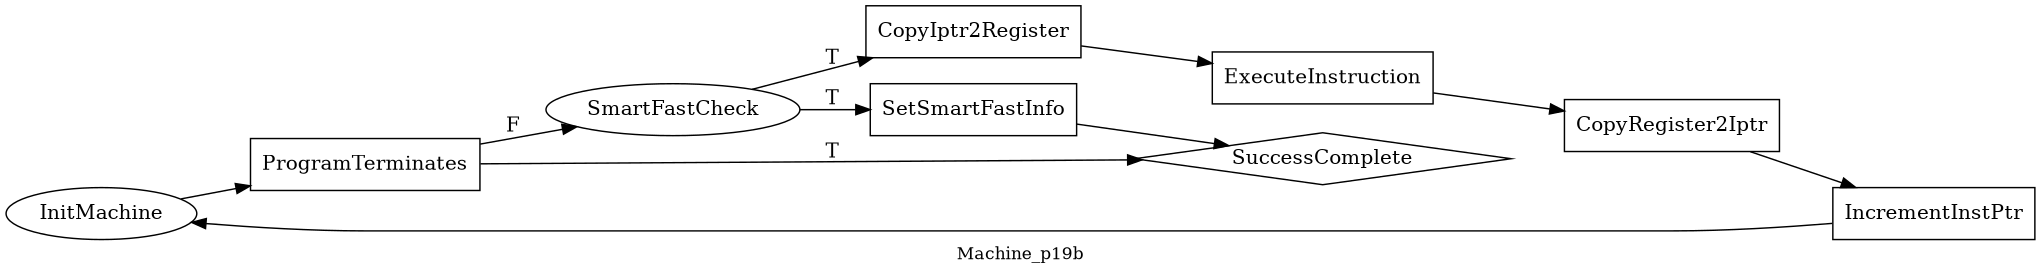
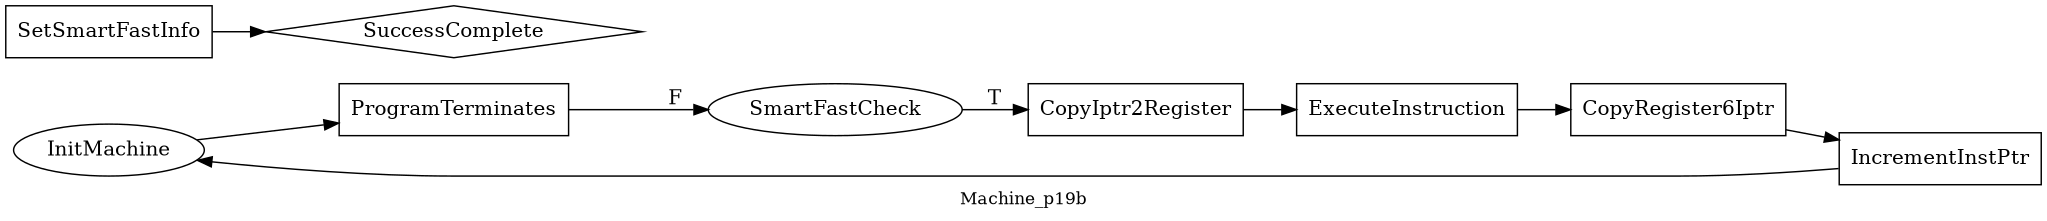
edge "SmartFastCheck" -> "SetSmartFastInfo": removed, label "T"
node "CopyRegister2Iptr": label "CopyRegister2Iptr" -> "CopyRegister6Iptr"
edge "ProgramTerminates" -> "SuccessComplete": removed, label "T"
